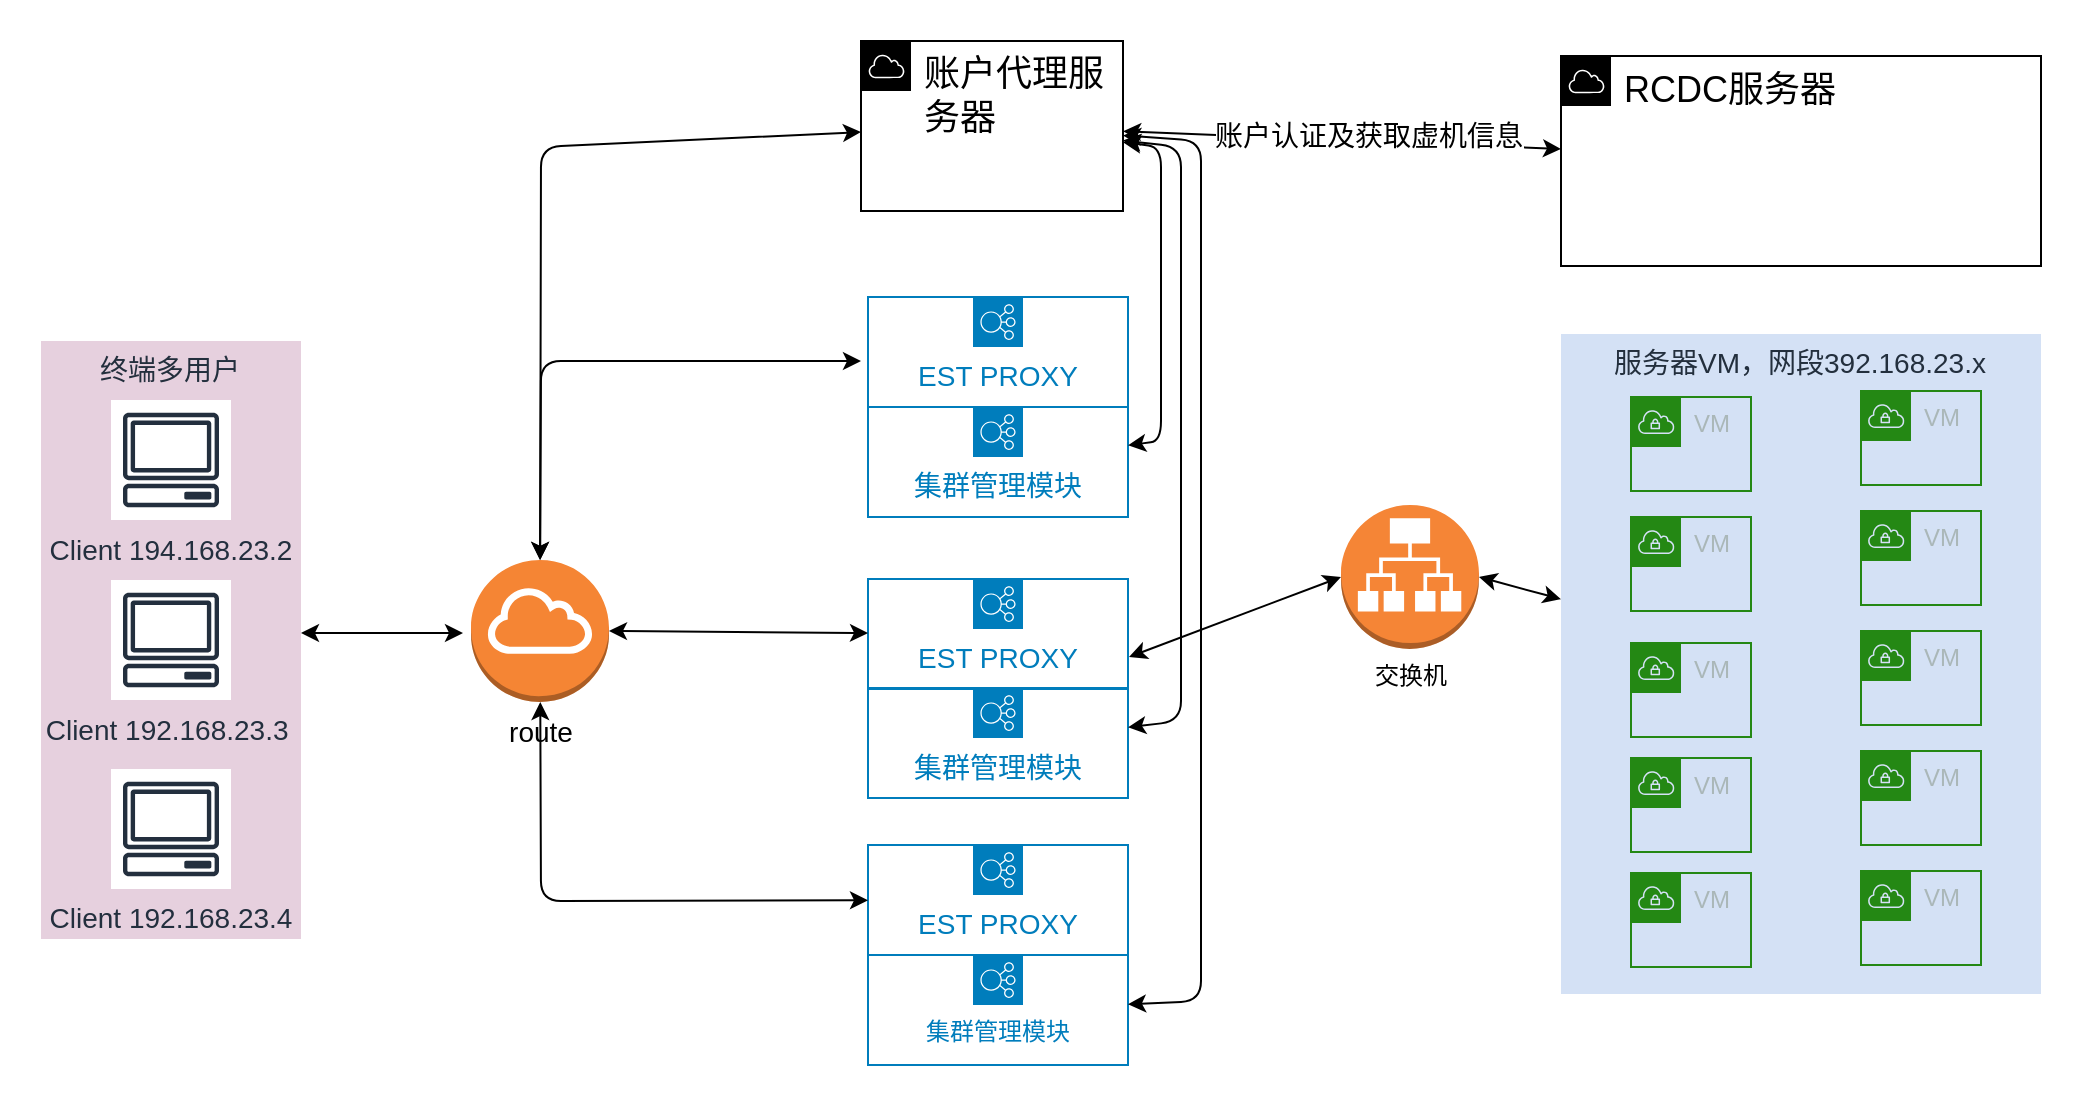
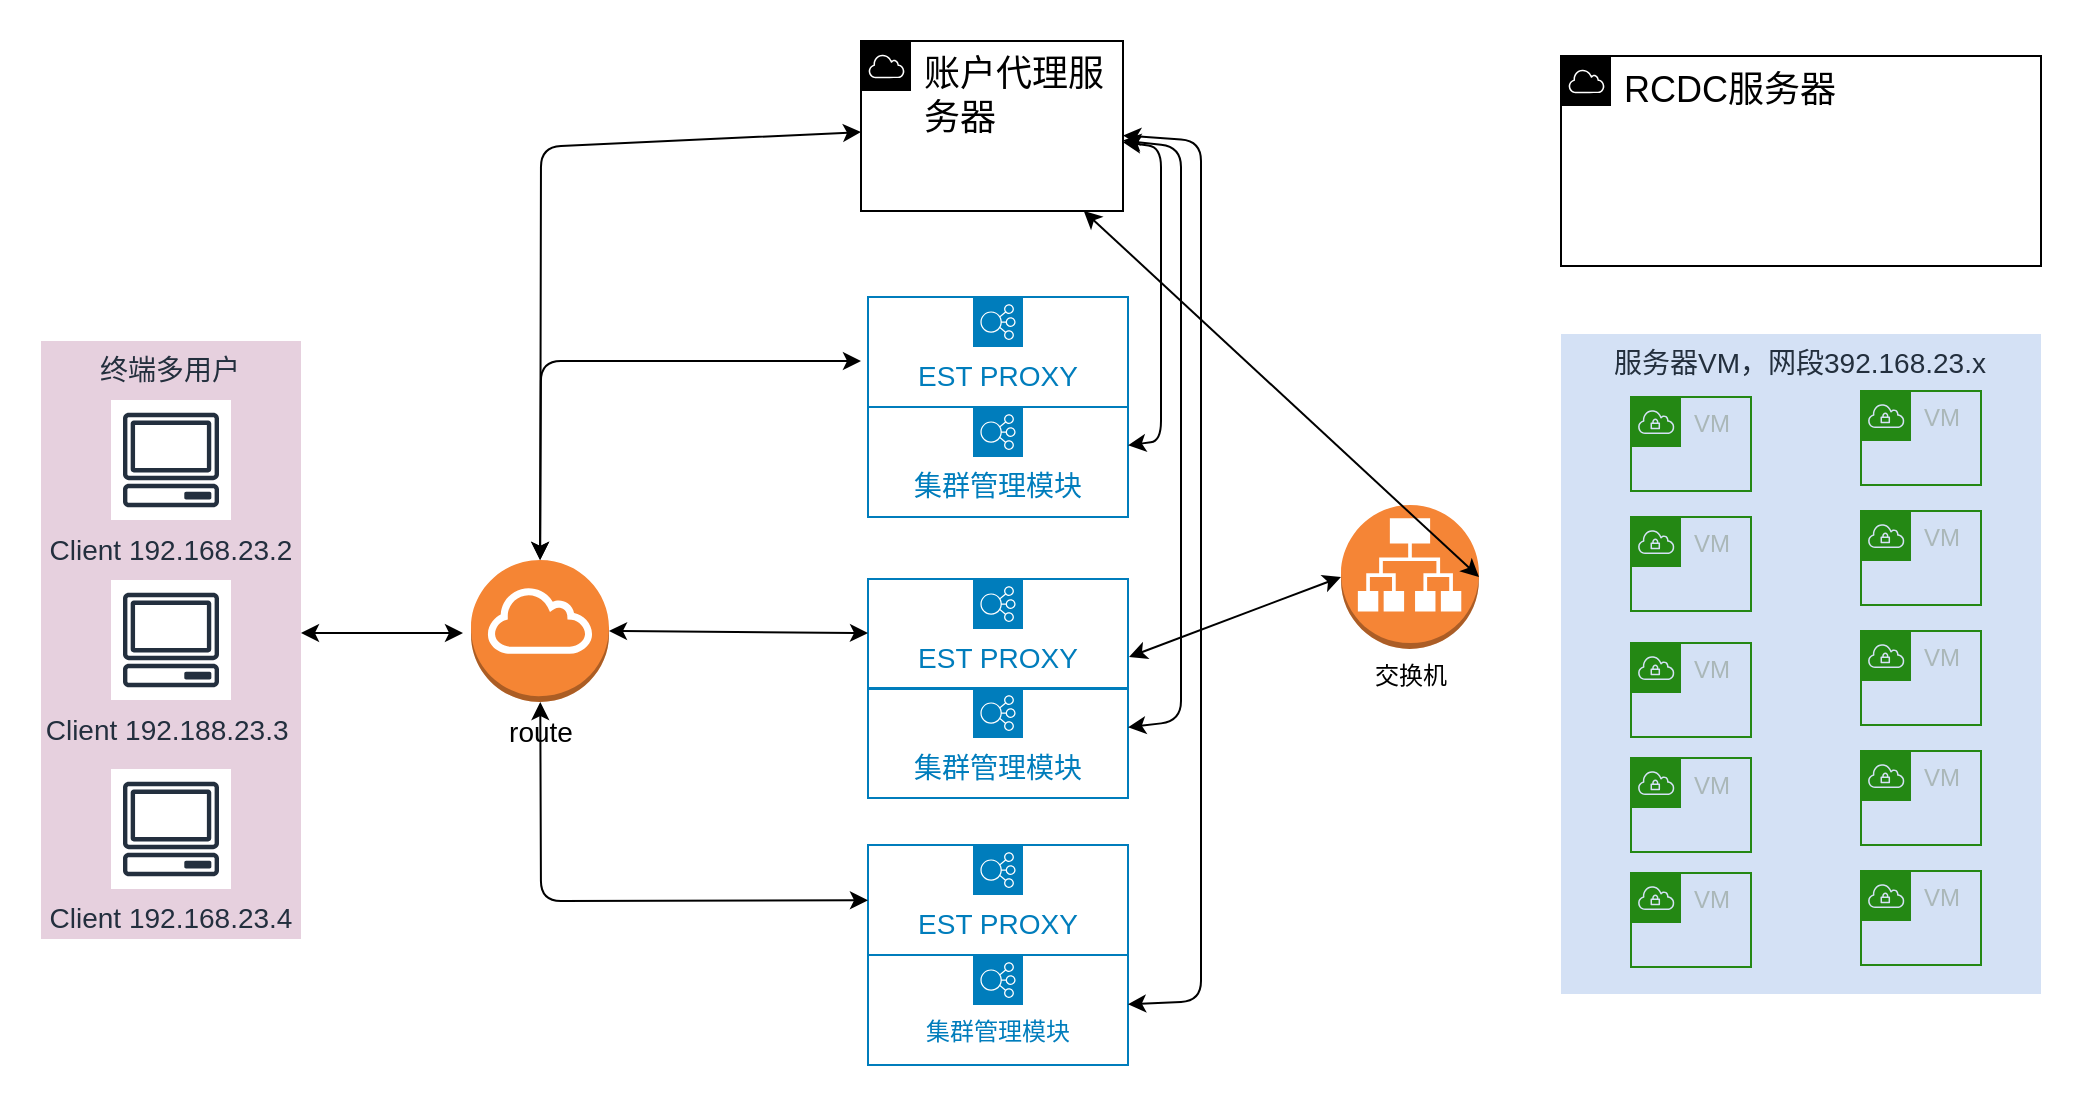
edge "账户代理服务器" -- "RCDC服务器": removed, label "账户认证及获取虚机信息"
node "Client 194.168.23.2": label "Client 194.168.23.2" -> "Client 192.168.23.2"
edge "交换机" -- "服务器VM，网段392.168.23.x": now "交换机" -- "账户代理服务器"
node "Client 192.168.23.3": label "Client 192.168.23.3" -> "Client 192.188.23.3"
